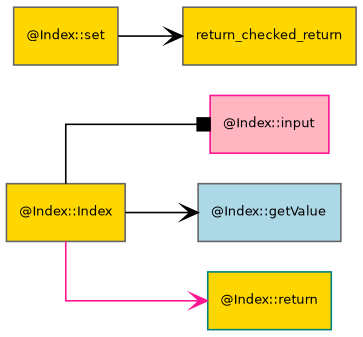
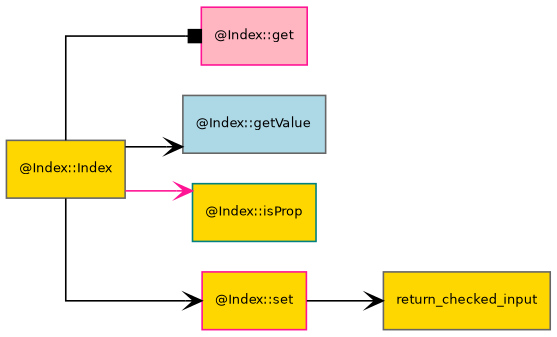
node "@Index::set": color gray40 -> deeppink
node "return_checked_return": label "return_checked_return" -> "return_checked_input"
node "@Index::input": label "@Index::input" -> "@Index::get"
edge "@Index::Index" -> "@Index::set": added
node "@Index::return": label "@Index::return" -> "@Index::isProp"
